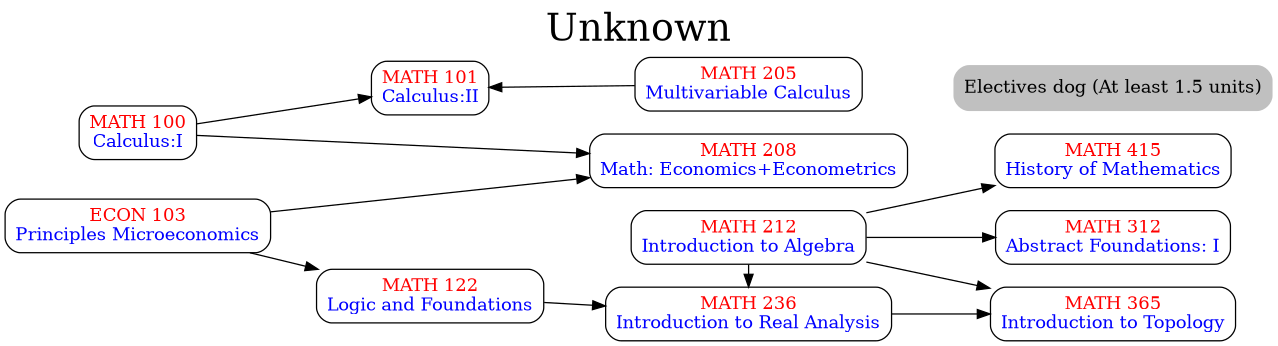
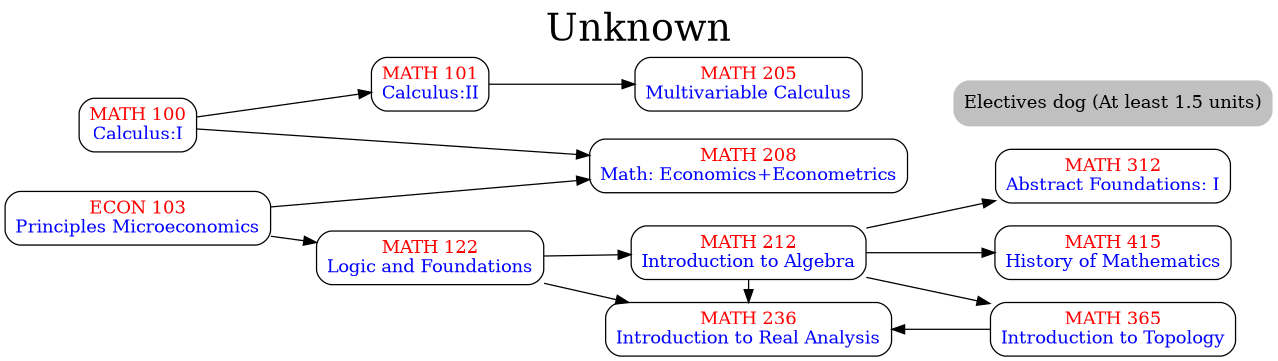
edge "MATH 205" -> "MATH 101": reversed
edge "MATH 122" -> "MATH 212": added
edge "MATH 236" -> "MATH 365": reversed
